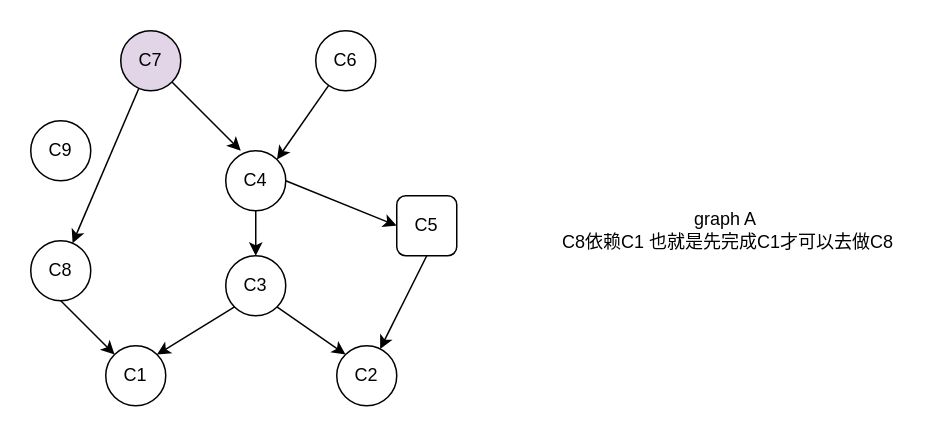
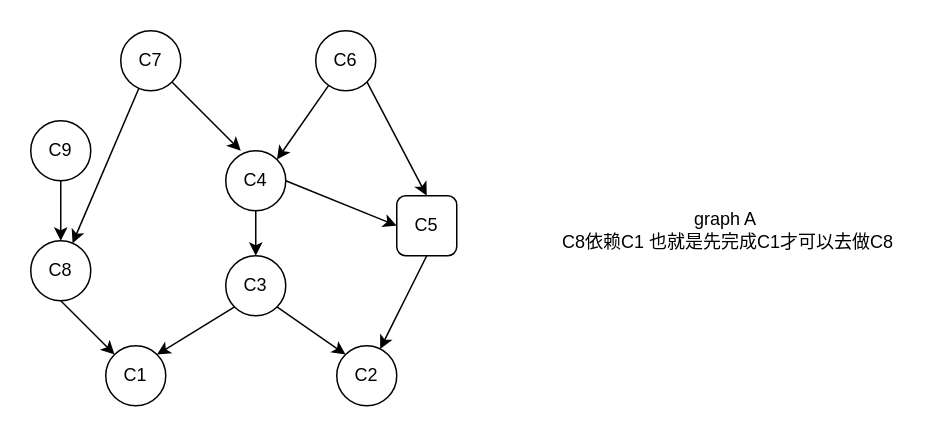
node "C7": fillcolor #e1d5e7 -> #ffffff
edge "C6" -> "C5": added
edge "C9" -> "C8": added
